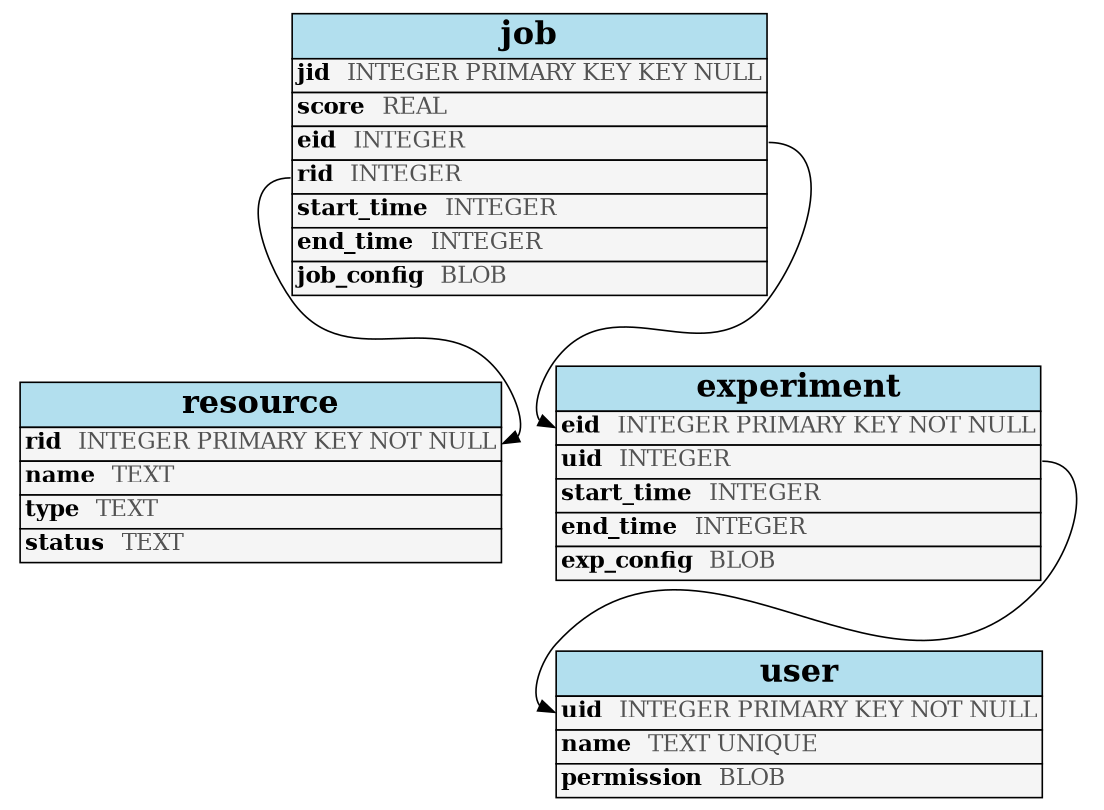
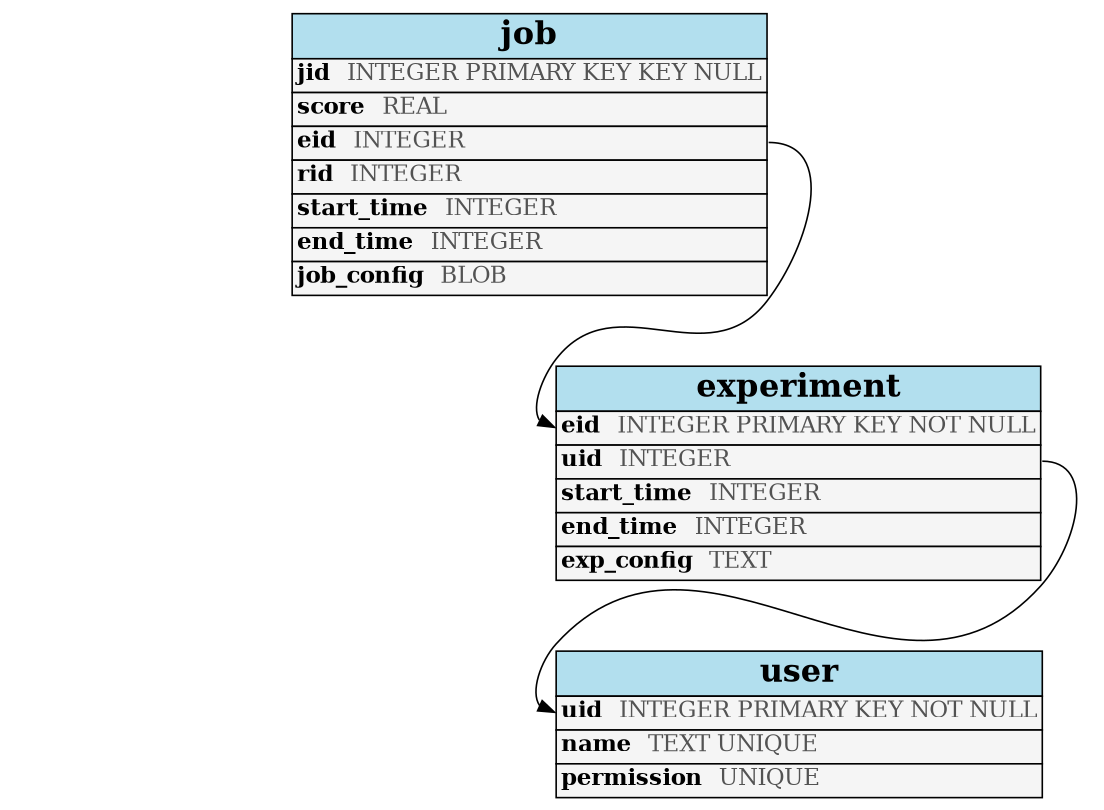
node "resource": removed
node "experiment": text "BLOB" -> "TEXT"
node "user": text "BLOB" -> "UNIQUE"
